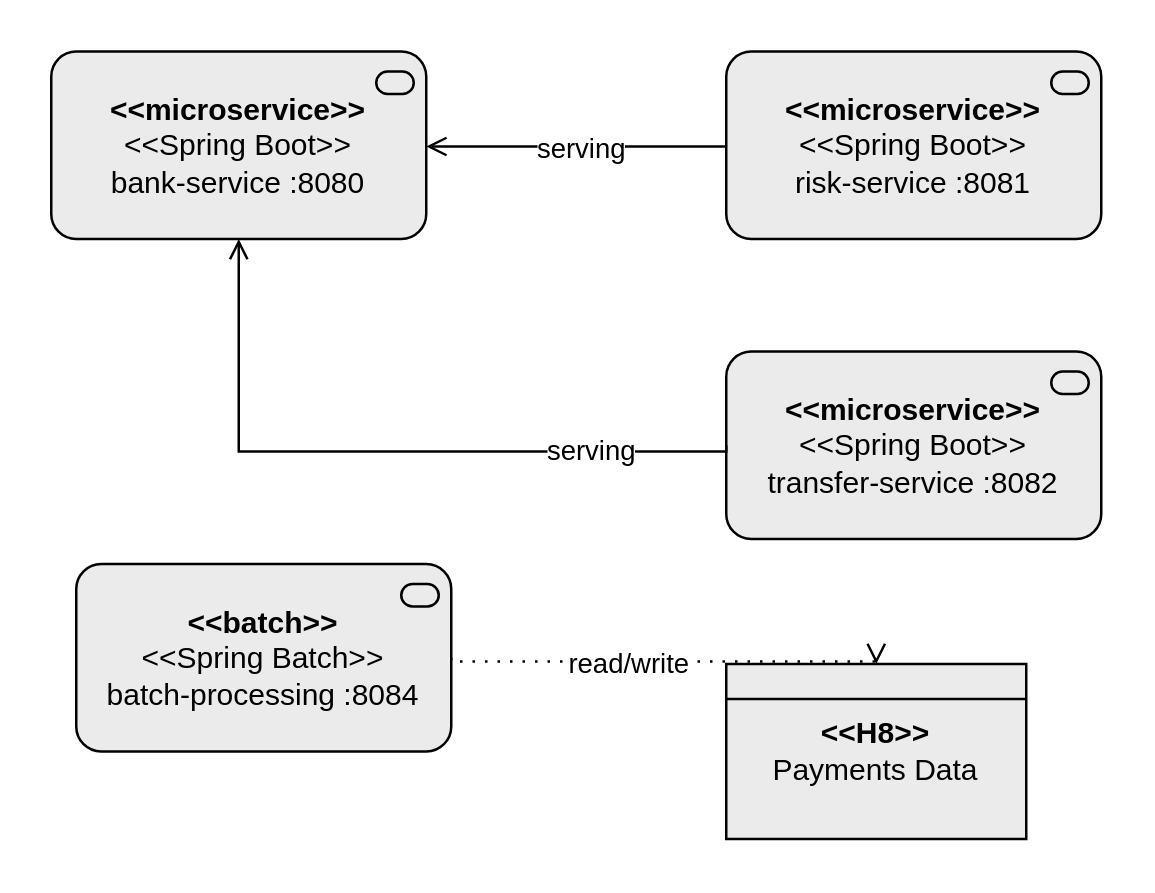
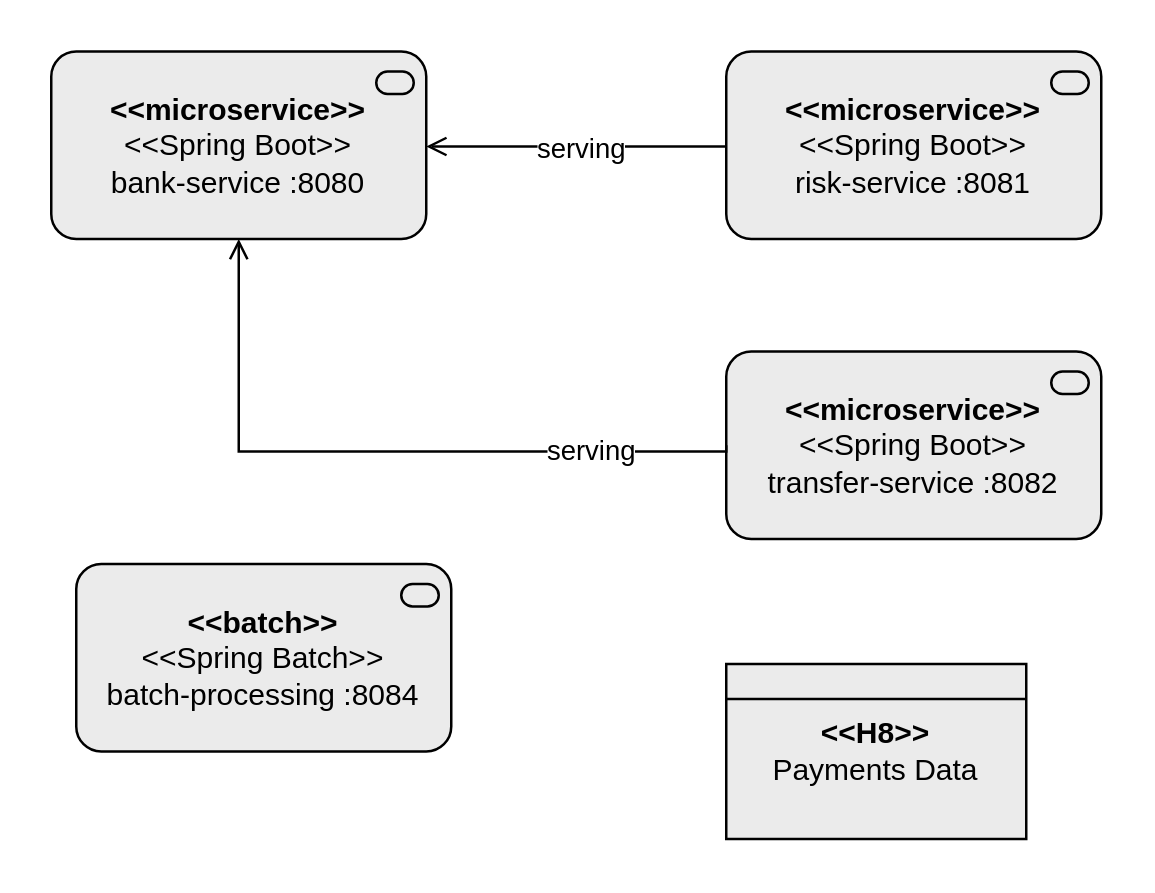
edge "<<batch>> <<Spring Batch>> batch-processing :8084" -> "<<H8>> Payments Data": removed, label "read/write"
